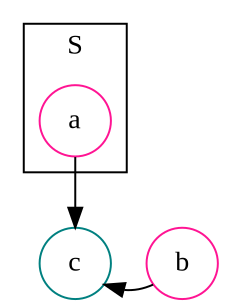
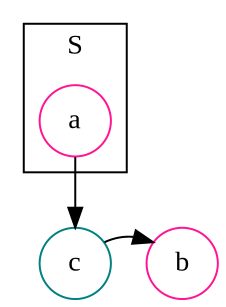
edge "b" -> "c": reversed
